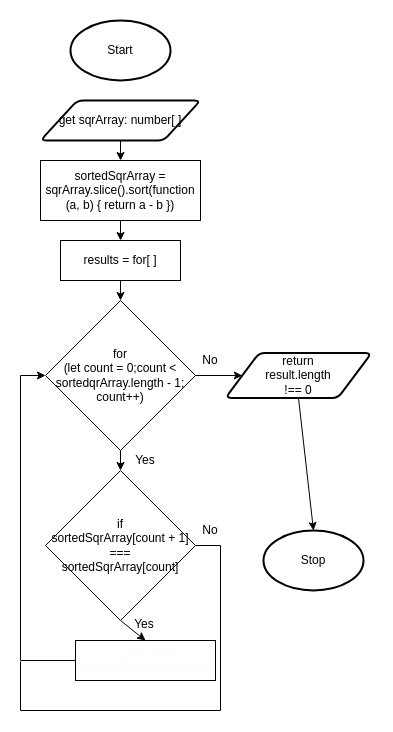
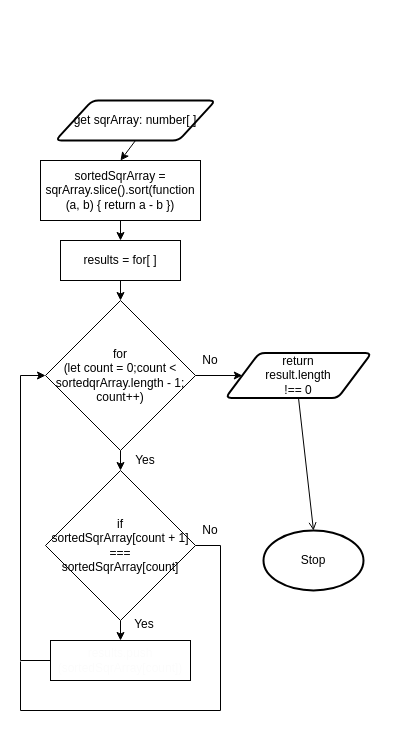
node "Start": removed
node "get sqrArray: number[ ]": moved (121, 121) -> (136, 121)
edge "return result.length !== 0" -> "Stop": arrowhead classic -> open
node "results.push (sortedSqrArray[count])": moved (146, 661) -> (121, 661)
